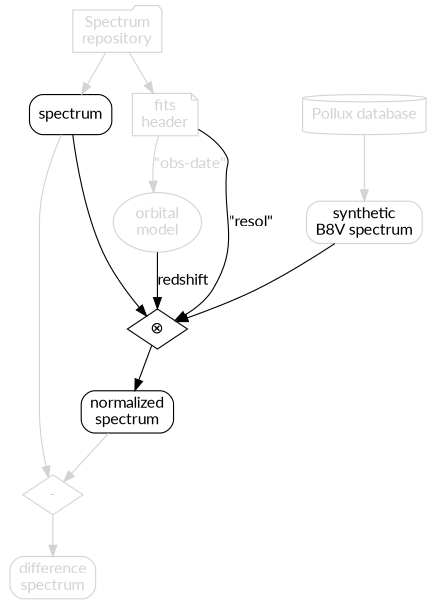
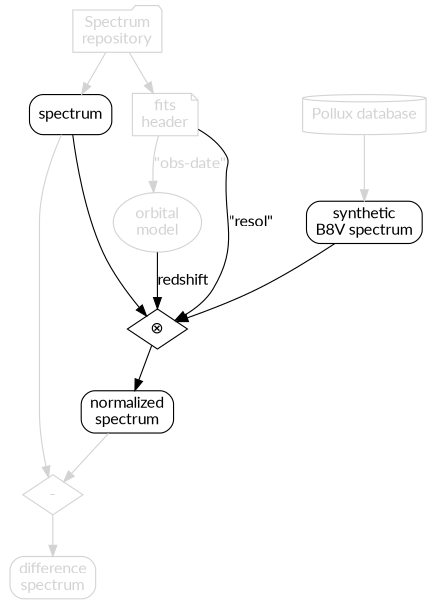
node "synthetic B8V spectrum": color lightgray -> black
